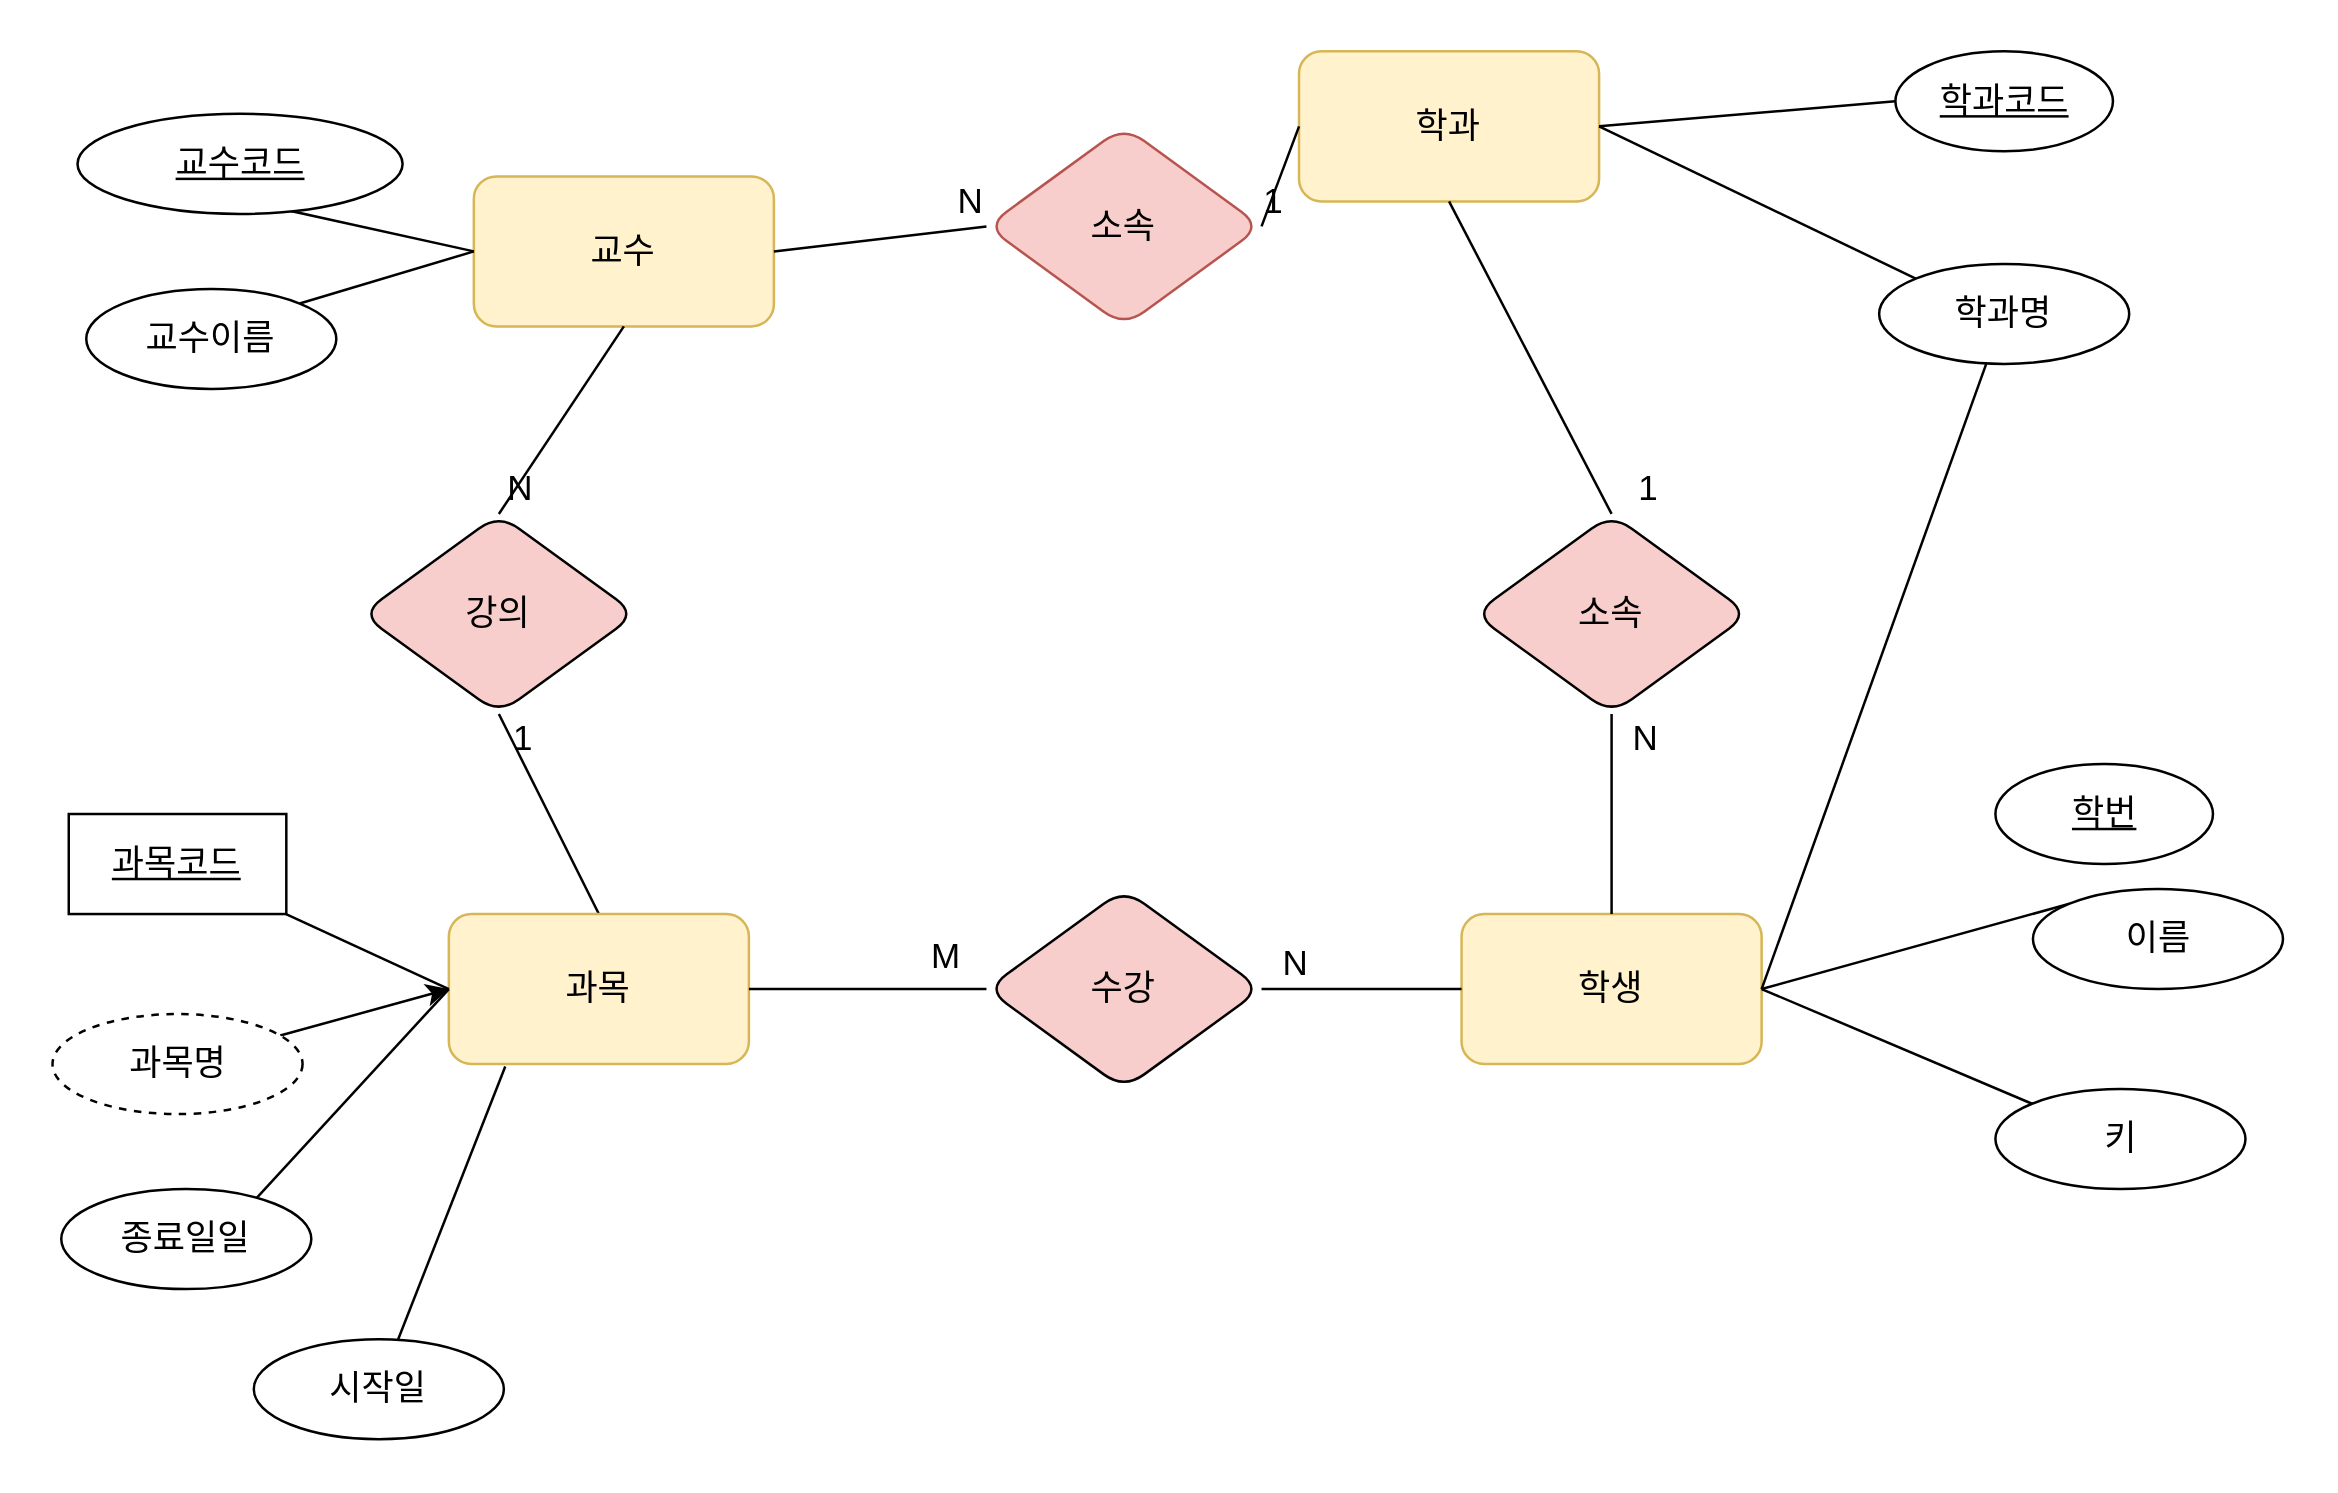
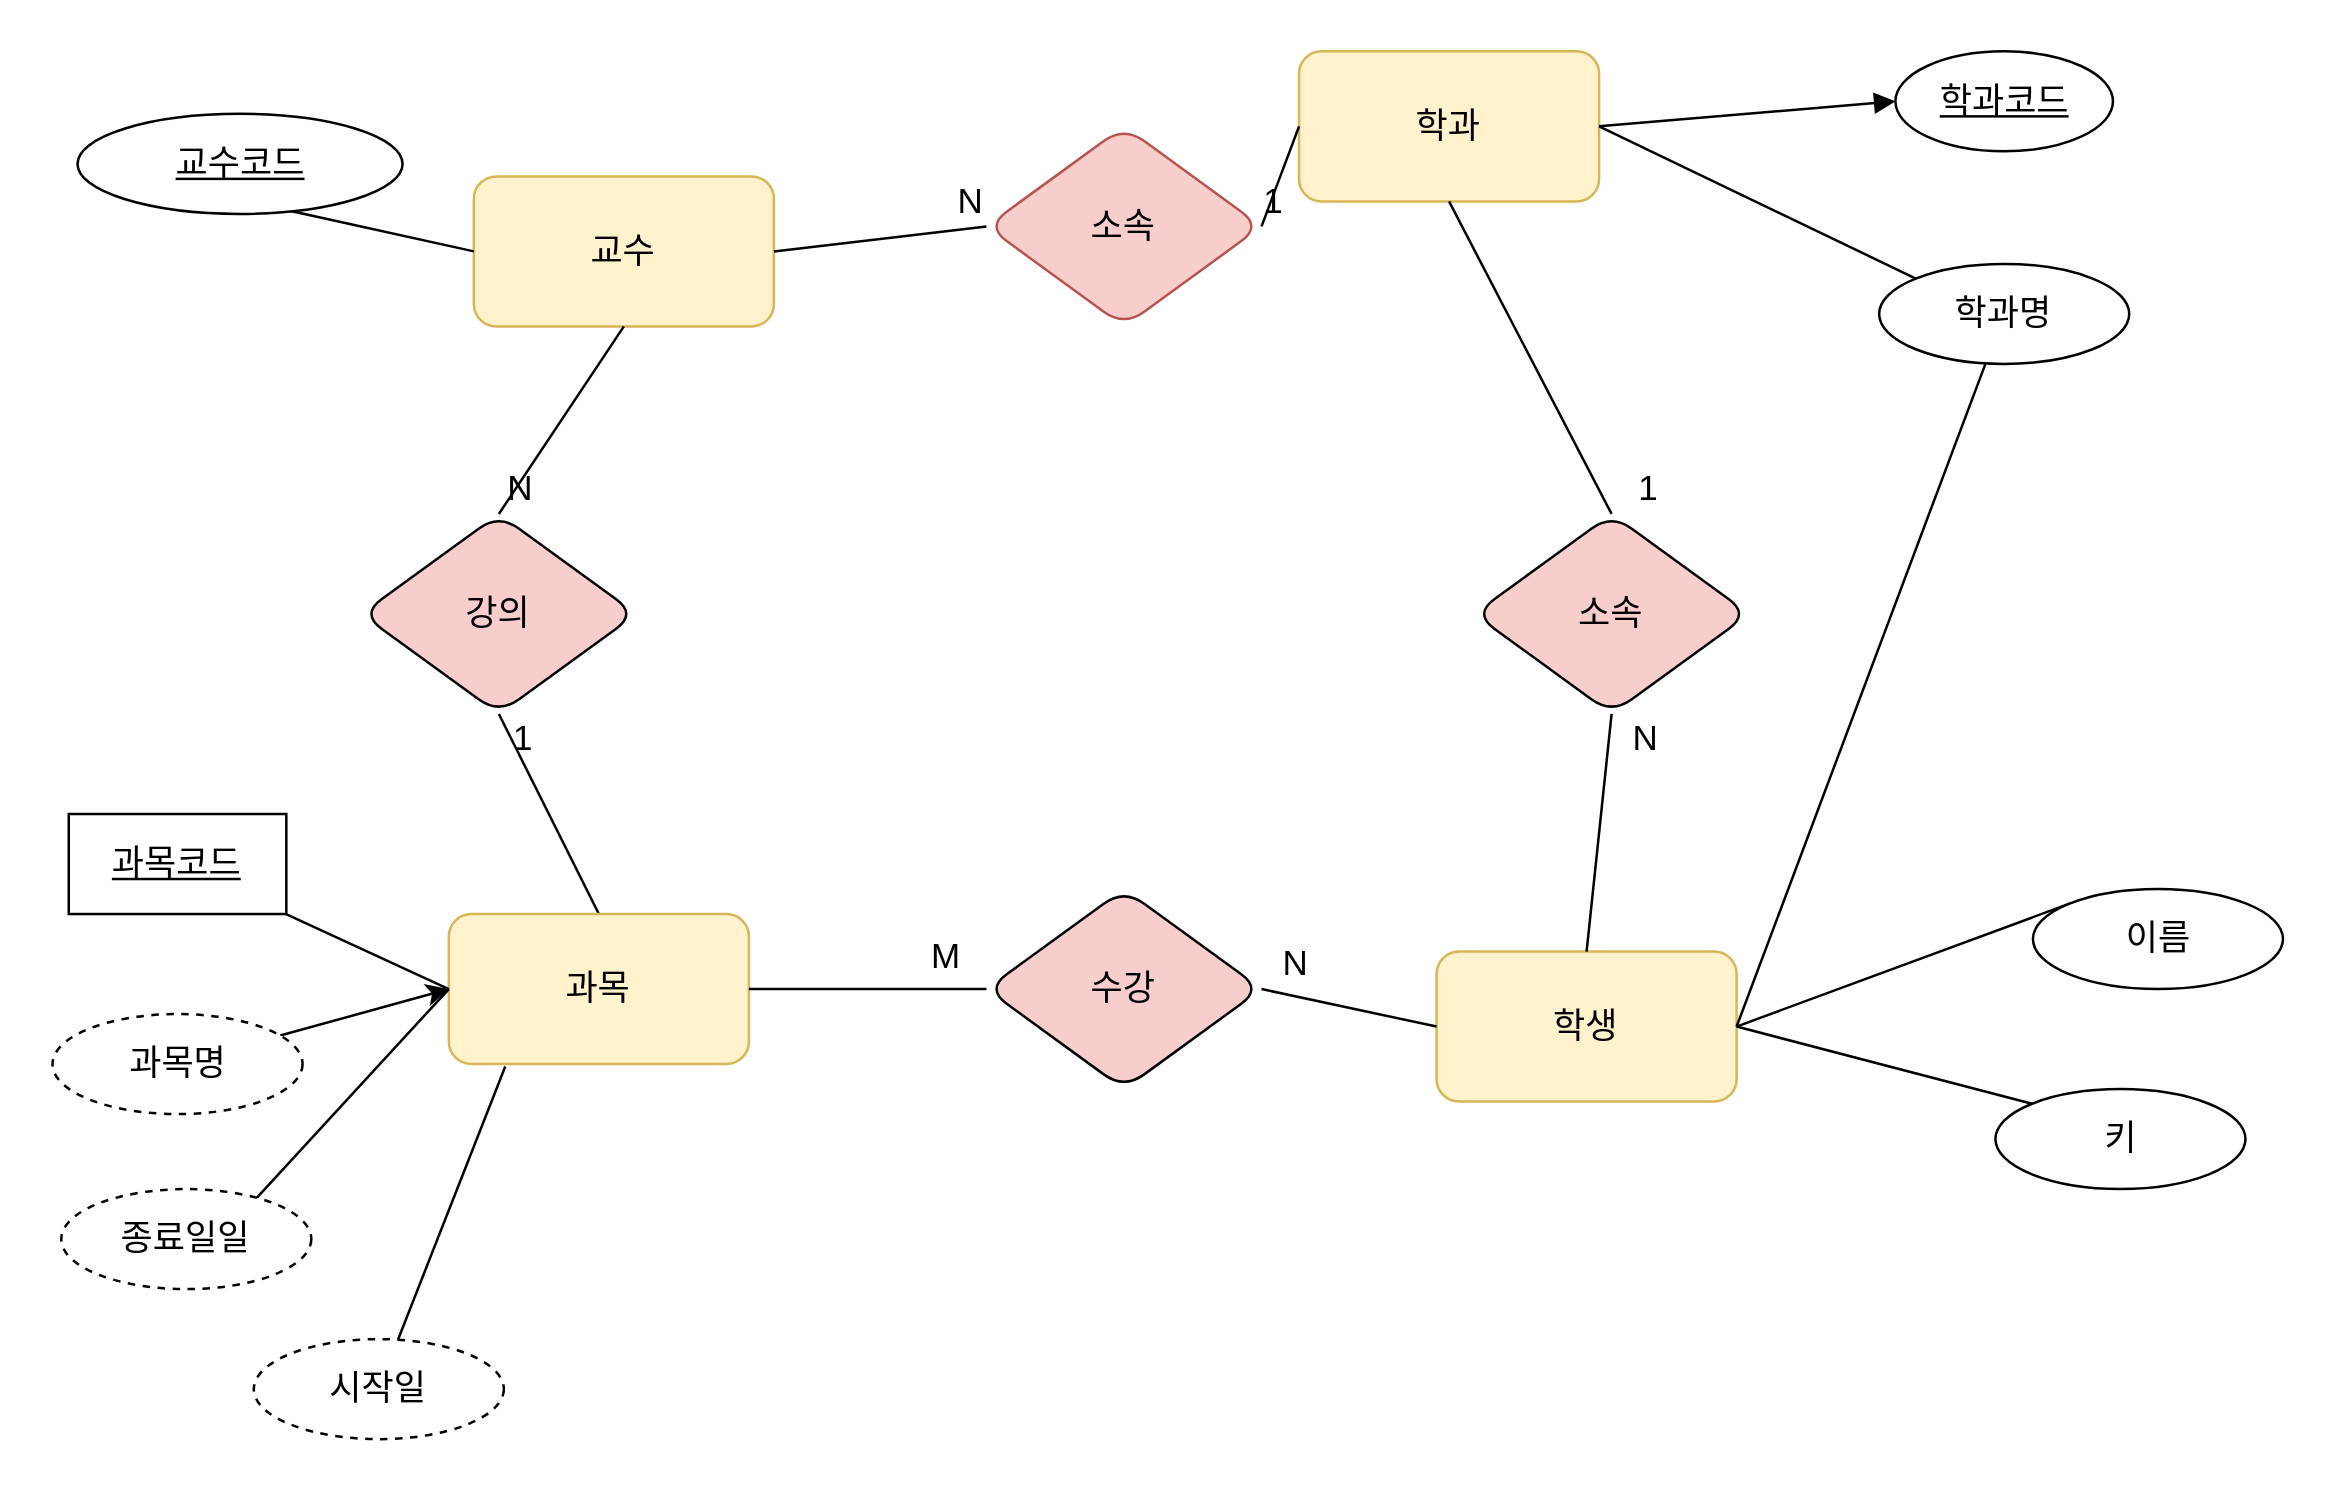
edge "학과코드" -- "학과": arrowhead none -> block
edge "교수" -- "교수이름": removed
node "교수이름": removed
node "학번": removed
node "학생": moved (1611, 989) -> (1586, 1026)
node "종료일일": style solid -> dashed
node "시작일": style solid -> dashed
